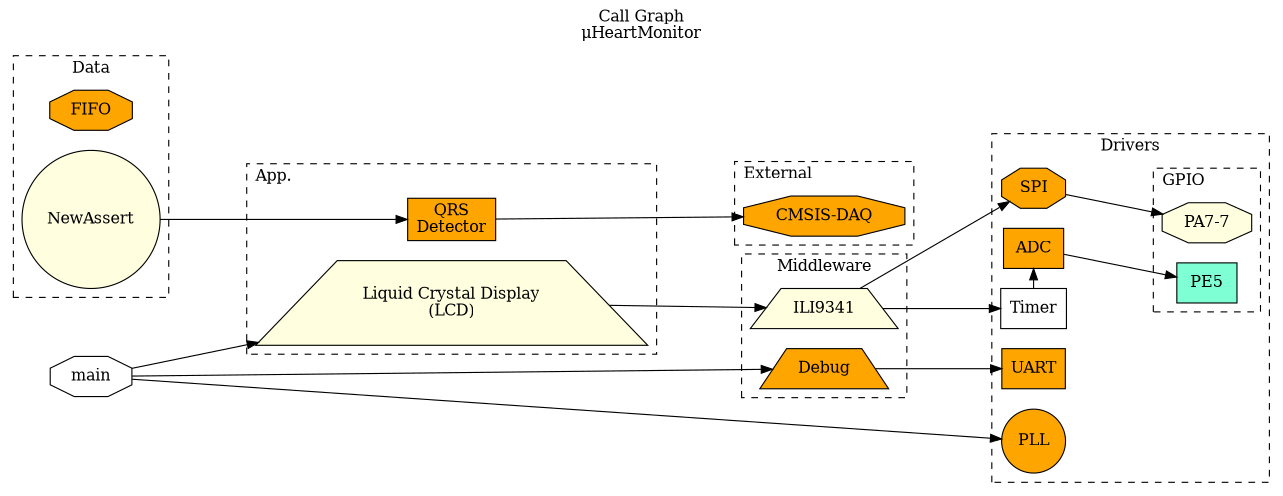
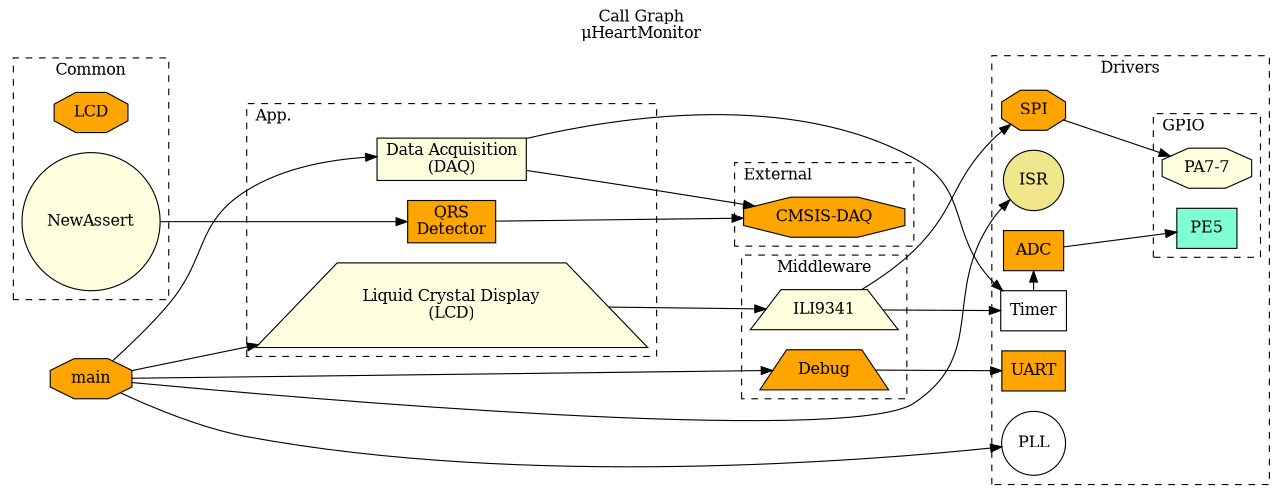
cluster "Data": label "Data" -> "Common"
node "FIFO": label "FIFO" -> "LCD"
node "Data Acquisition (DAQ)": added
node "ISR": added
node "main": fillcolor white -> orange
node "PLL": fillcolor orange -> white
